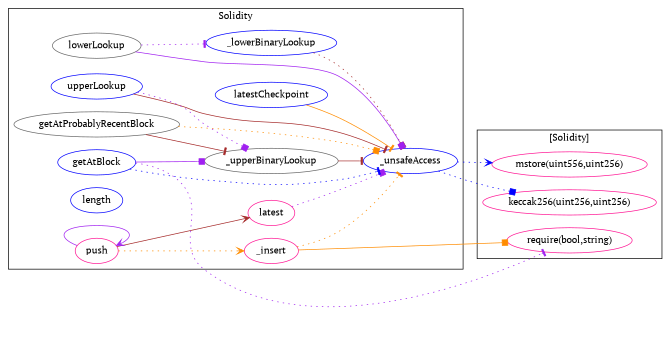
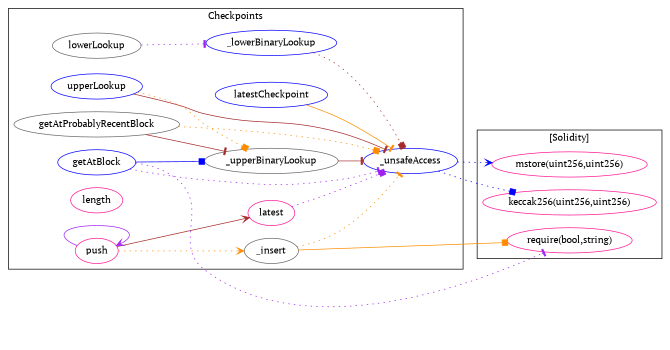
cluster "Solidity": label "Solidity" -> "Checkpoints"
edge "lowerLookup" -> "_unsafeAccess": removed
edge "upperLookup" -> "_upperBinaryLookup": color purple -> darkorange
edge "getAtBlock" -> "_upperBinaryLookup": color purple -> blue
node "mstore(uint556,uint256)": label "mstore(uint556,uint256)" -> "mstore(uint256,uint256)"
edge "getAtBlock" -> "_unsafeAccess": color blue -> purple
node "length": color blue -> deeppink
node "_insert": color deeppink -> gray40
